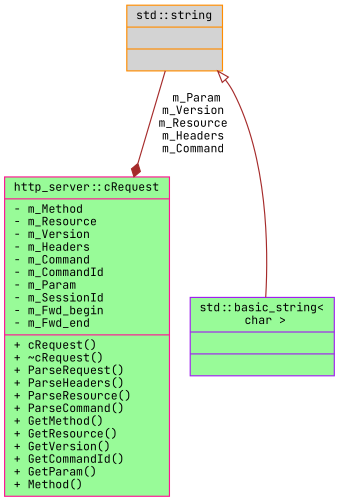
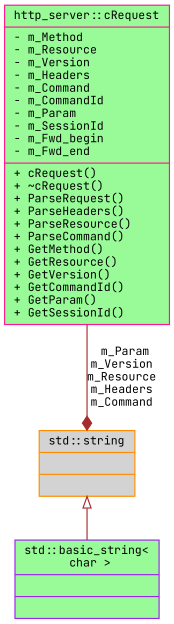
edge "std::string" -> "http_server::cRequest": reversed
node "http_server::cRequest": text "+ Method()" -> "+ GetSessionId()"
